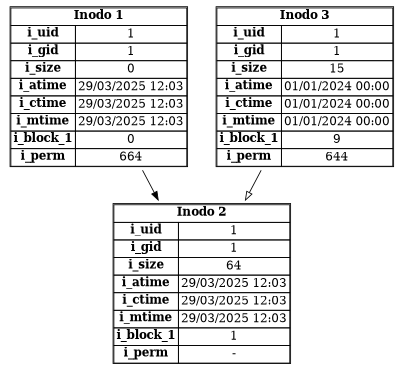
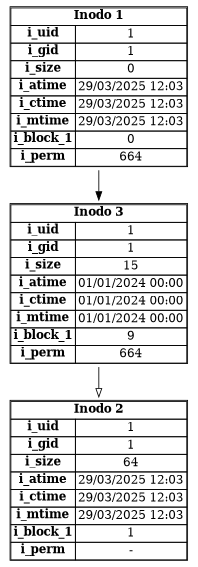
node "Inodo 3": text "644" -> "664"
edge "Inodo 1" -> "Inodo 2": now "Inodo 1" -> "Inodo 3"
